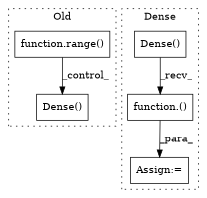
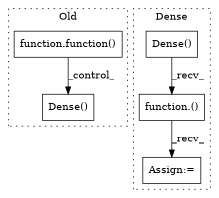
node "function.range()": label "function.range()" -> "function.function()"
edge "function.()" -> "Assign:=": label "_para_" -> "_recv_"
